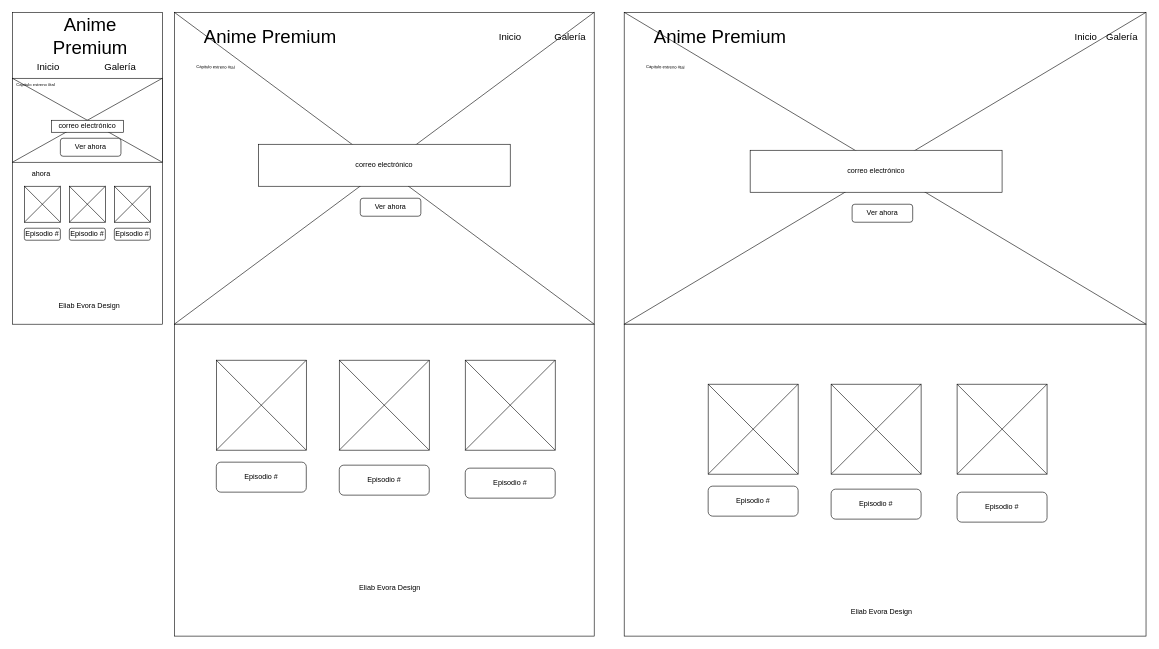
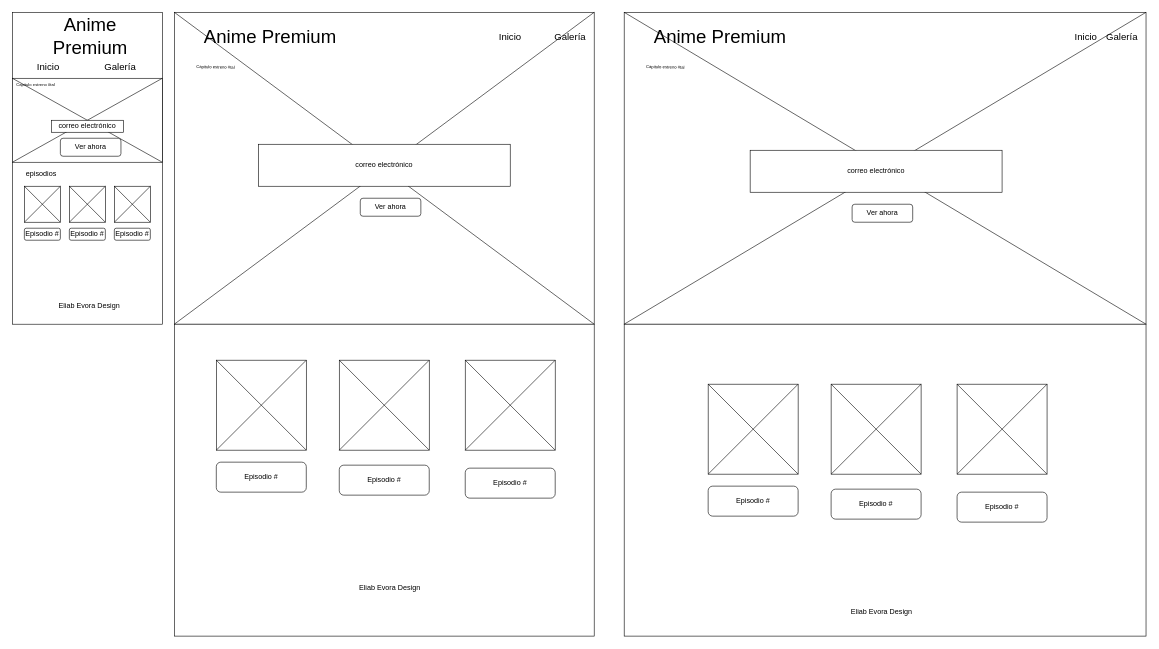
node "ahora": label "ahora" -> "episodios"
